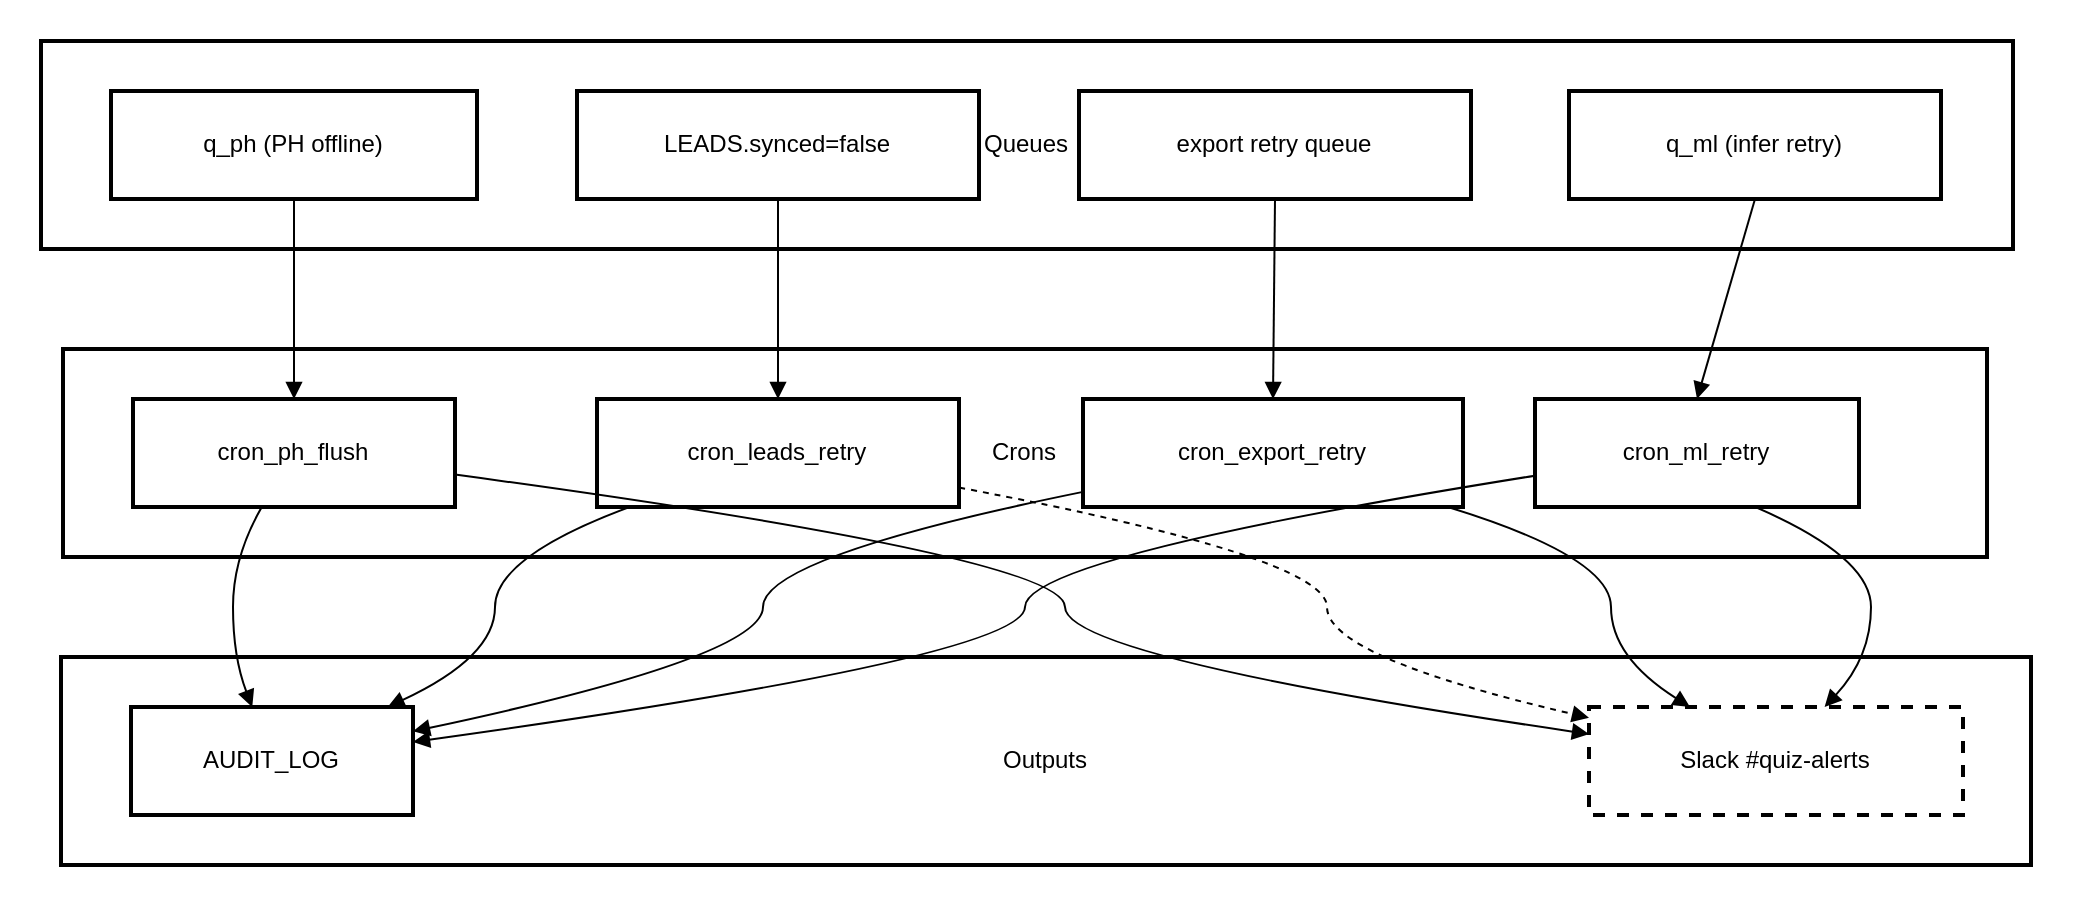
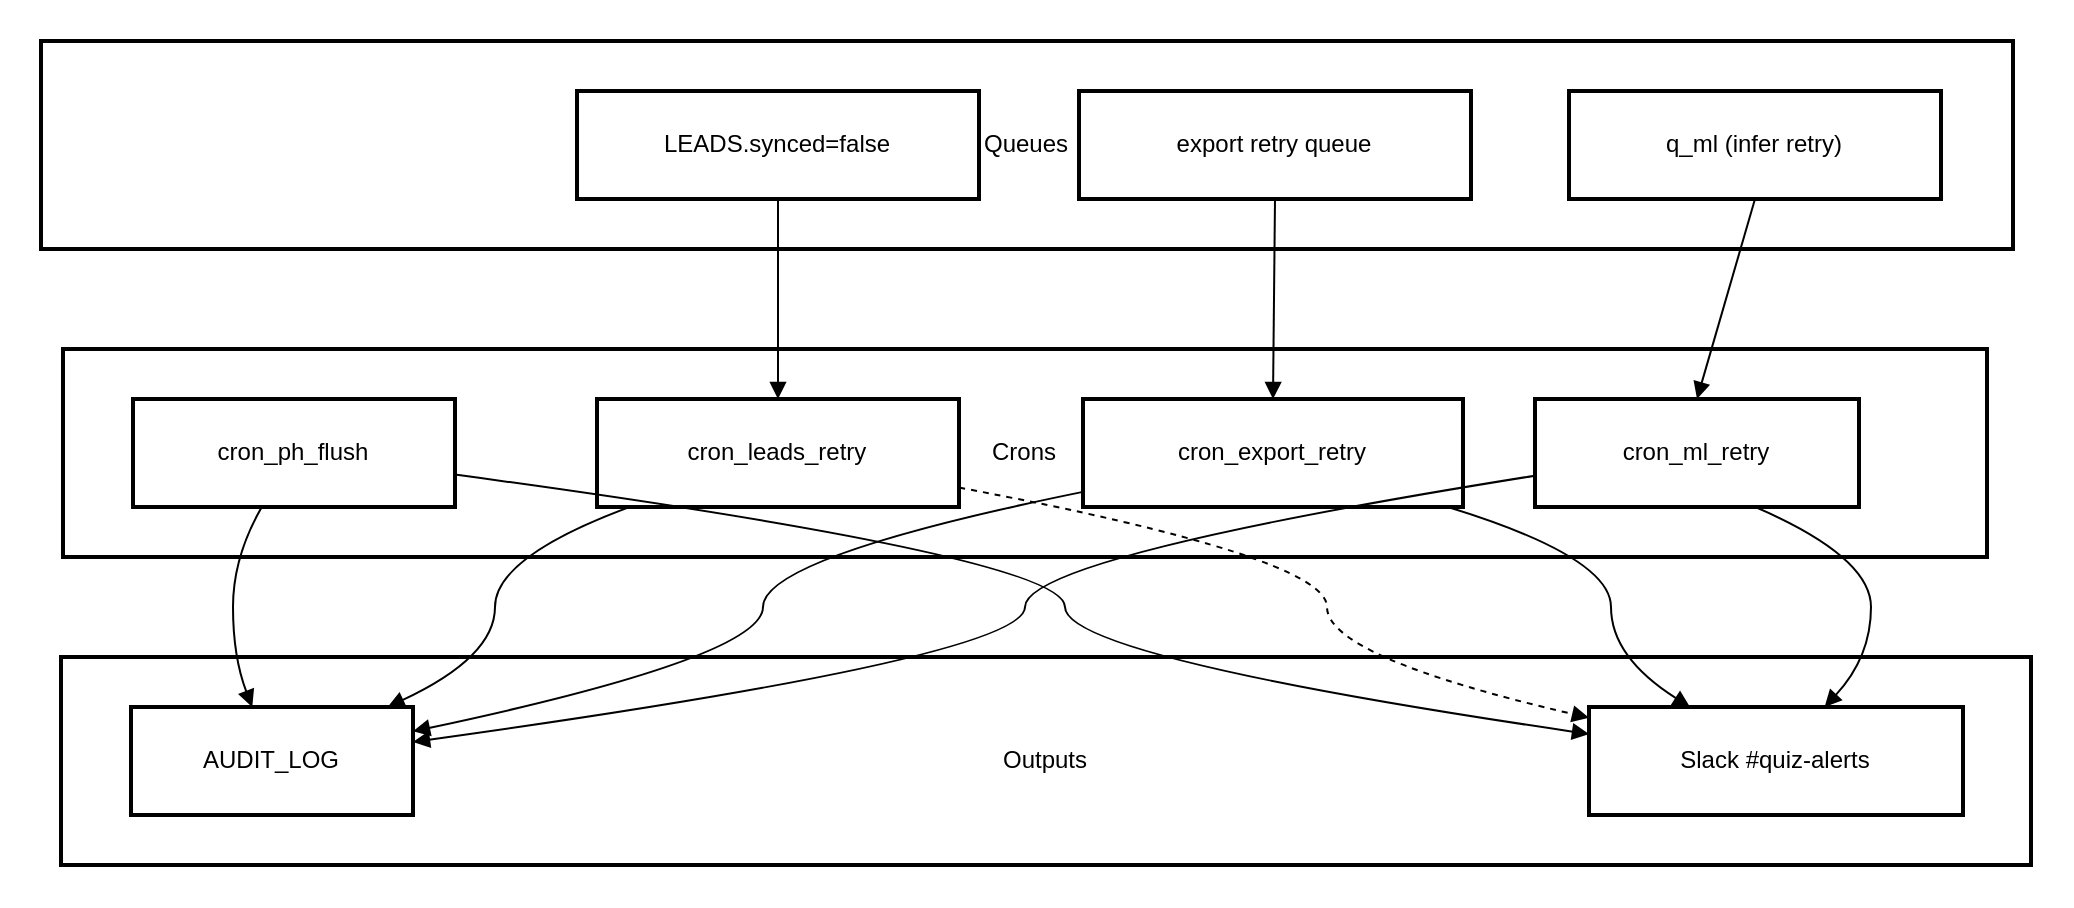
node "q_ph (PH offline)": removed
edge "q_ph (PH offline)" -> "cron_ph_flush": removed
node "Slack #quiz-alerts": style dashed -> solid
